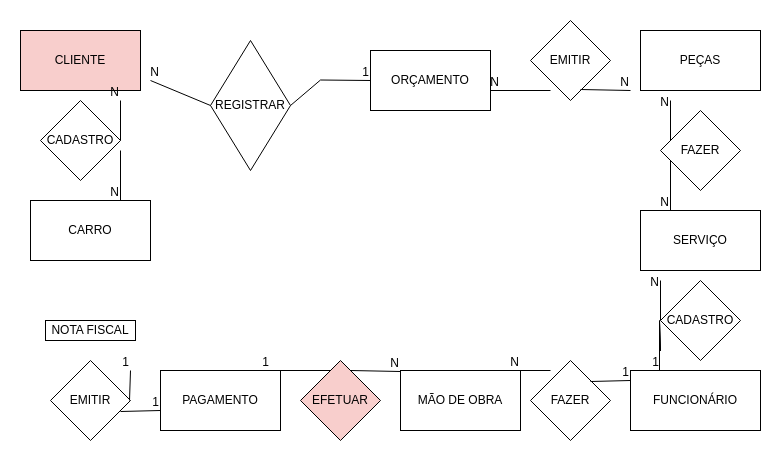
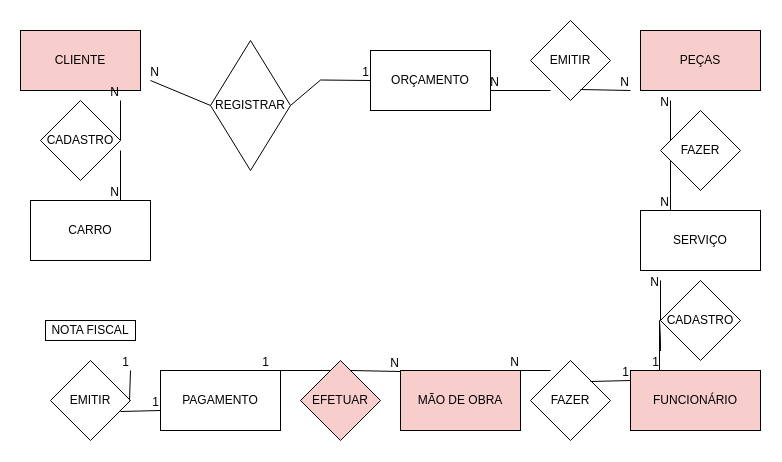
node "PEÇAS": fillcolor #ffffff -> #f8cecc
node "MÃO DE OBRA": fillcolor #ffffff -> #f8cecc
node "FUNCIONÁRIO": fillcolor #ffffff -> #f8cecc
